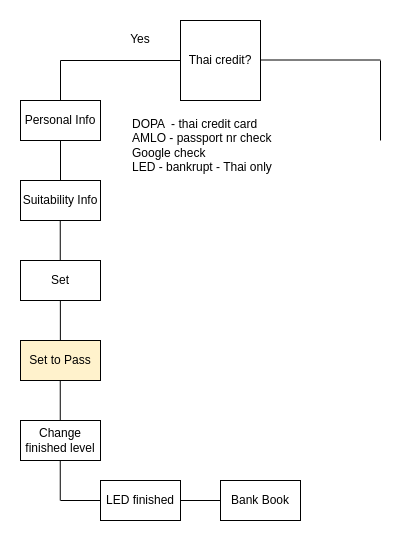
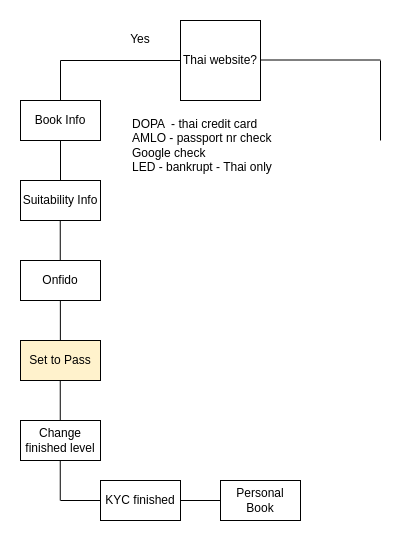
node "Thai credit?": label "Thai credit?" -> "Thai website?"
node "Personal Info": label "Personal Info" -> "Book Info"
node "Set": label "Set" -> "Onfido"
node "LED finished": label "LED finished" -> "KYC finished"
node "Bank Book": label "Bank Book" -> "Personal Book"
